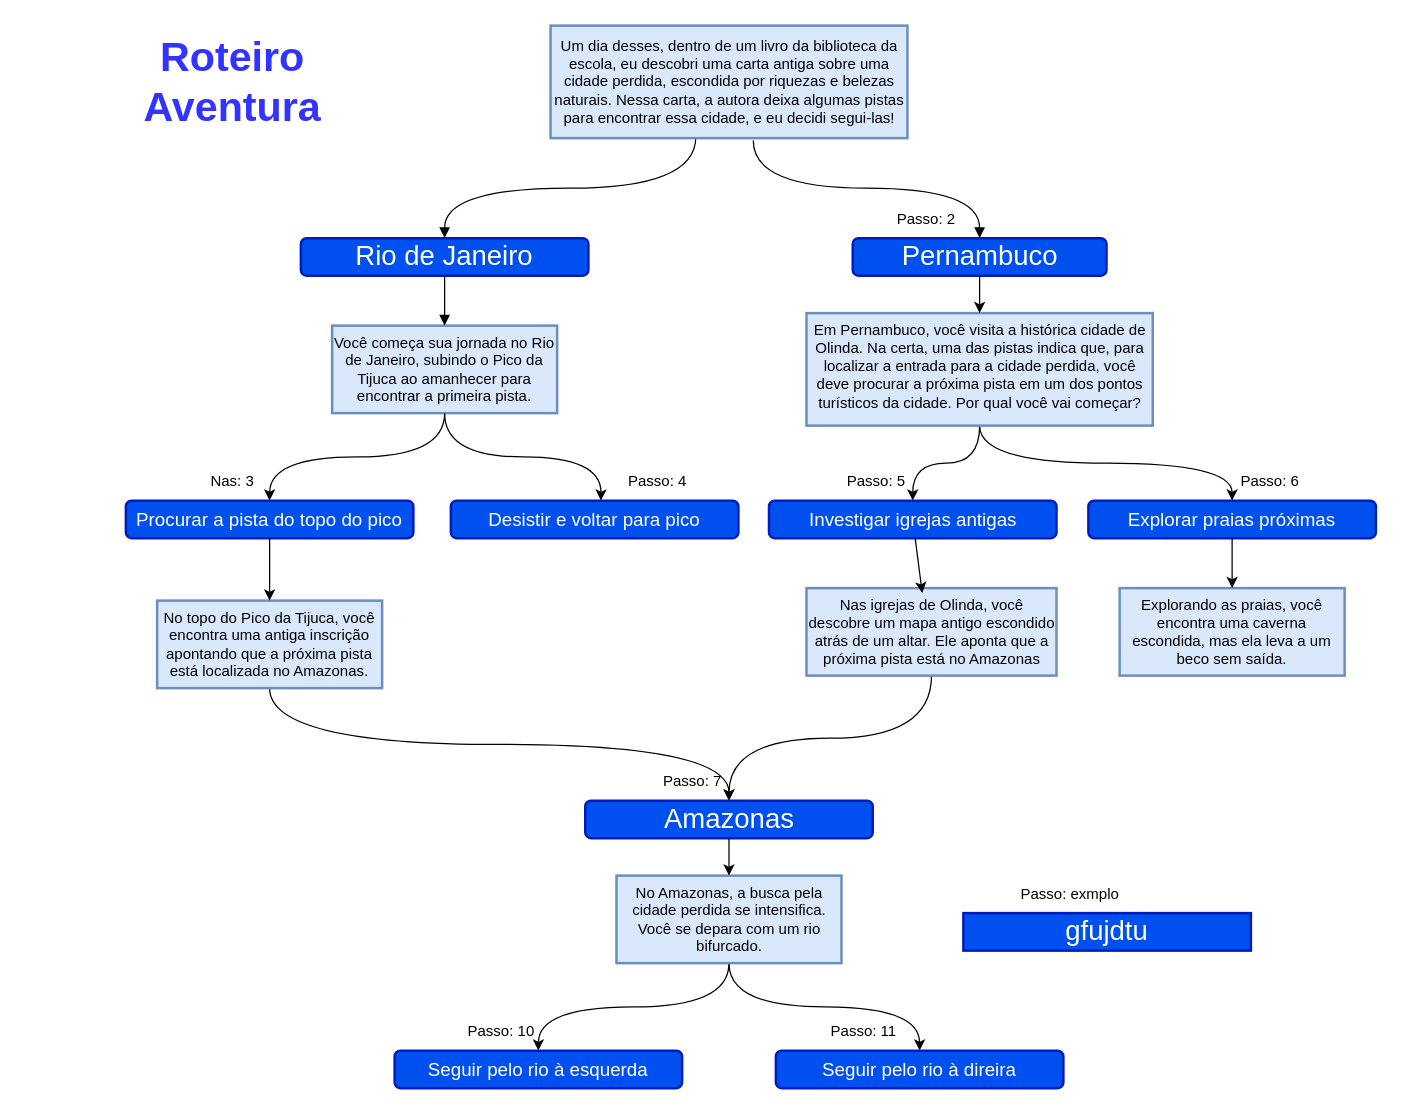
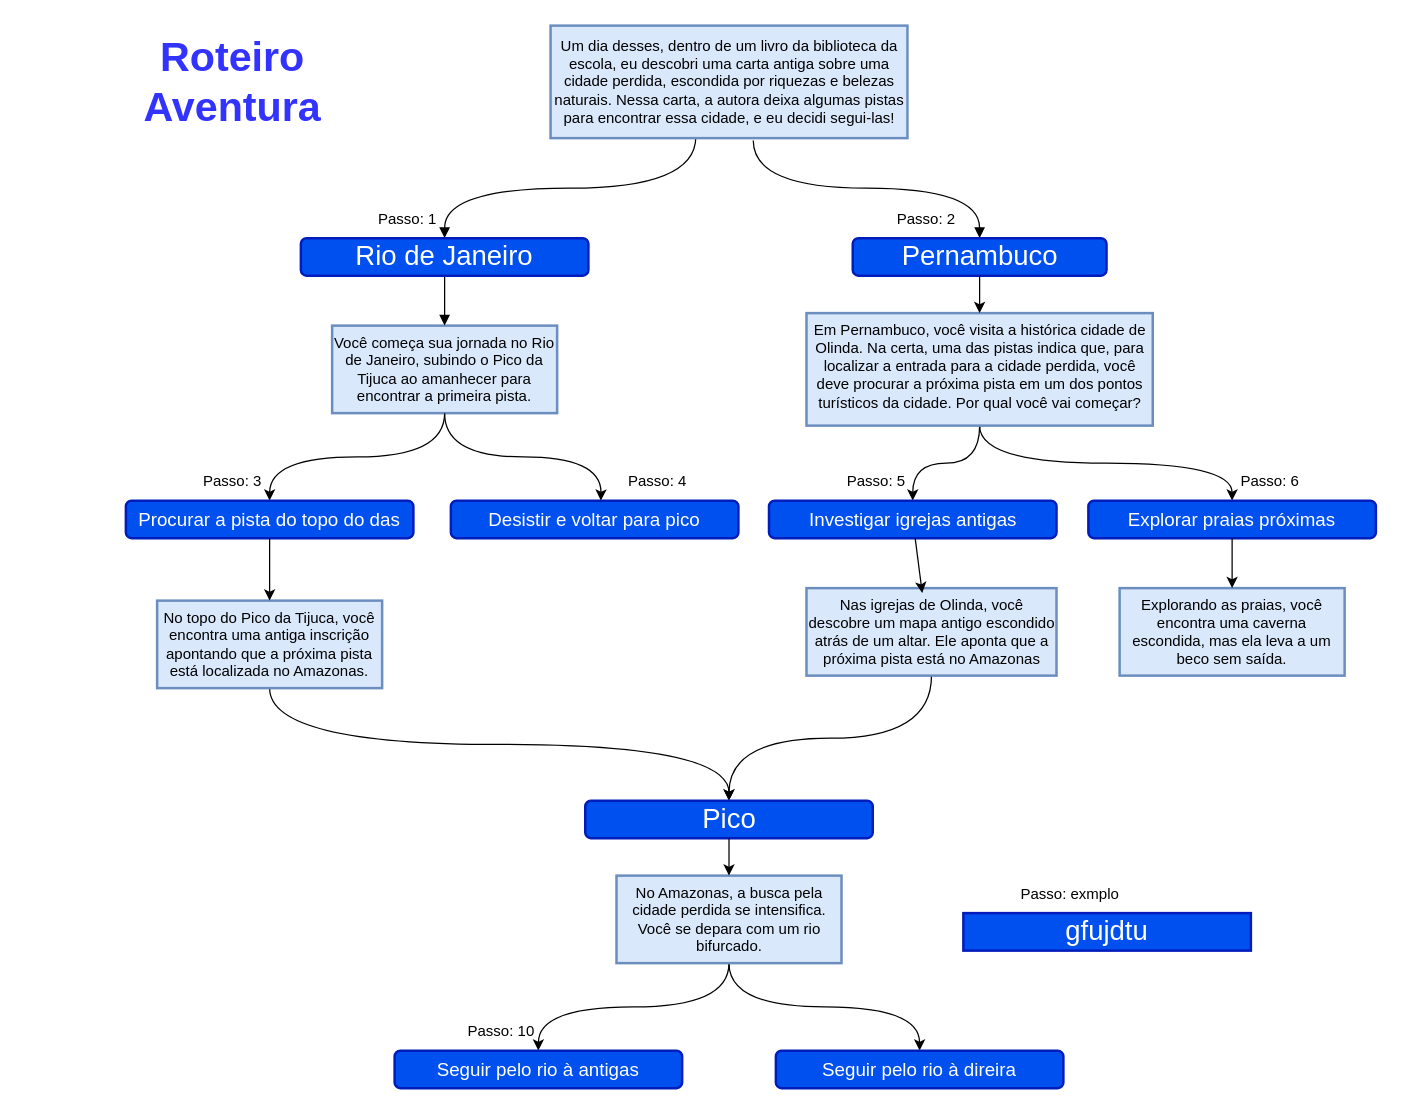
node "Passo: 1": added
node "Nas: 3": label "Nas: 3" -> "Passo: 3"
node "Procurar a pista do topo do pico": label "Procurar a pista do topo do pico" -> "Procurar a pista do topo do das"
node "Passo: 7": removed
node "Amazonas": label "Amazonas" -> "Pico"
node "Passo: 11": removed
node "Seguir pelo rio à esquerda": label "Seguir pelo rio à esquerda" -> "Seguir pelo rio à antigas"
